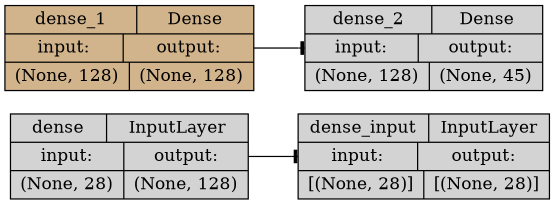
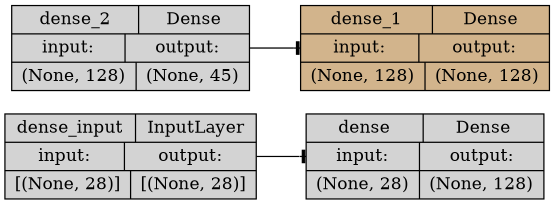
edge "dense_1" -> "dense_2": reversed
node "dense": text "InputLayer" -> "Dense"
edge "dense" -> "dense_input": reversed
